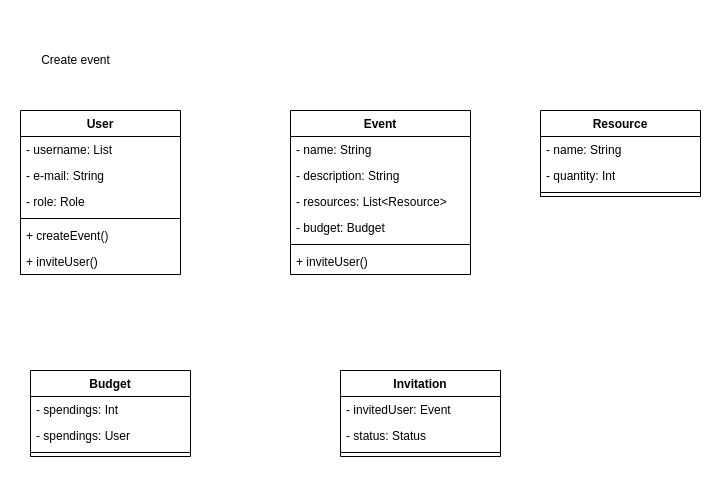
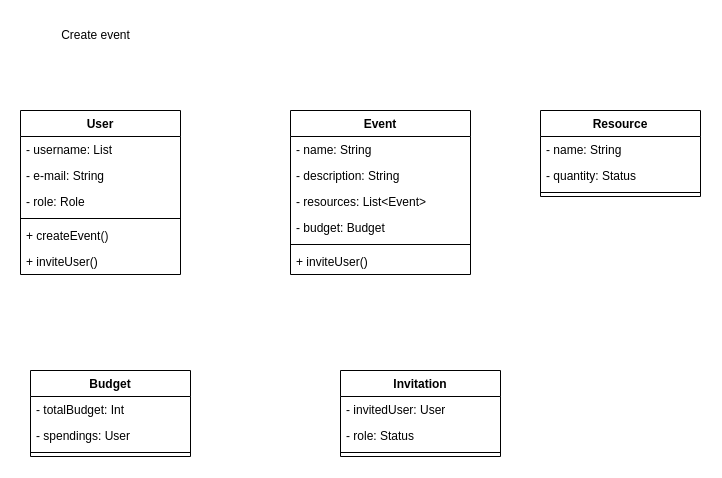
node "Create event": moved (76, 61) -> (96, 36)
node "- quantity: Int": label "- quantity: Int" -> "- quantity: Status"
node "- resources: List<Resource>": label "- resources: List<Resource>" -> "- resources: List<Event>"
node "- spendings: Int": label "- spendings: Int" -> "- totalBudget: Int"
node "- invitedUser: Event": label "- invitedUser: Event" -> "- invitedUser: User"
node "- status: Status": label "- status: Status" -> "- role: Status"
